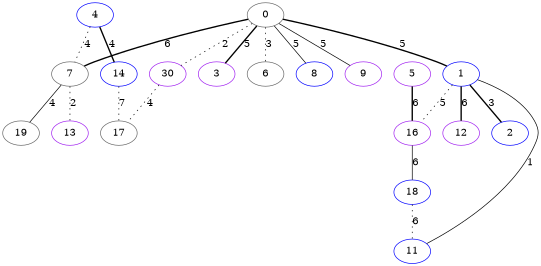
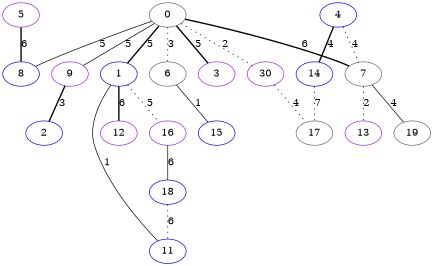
edge "5" -- "16": now "5" -- "8"
edge "1" -- "2": now "9" -- "2"
node "15": added
